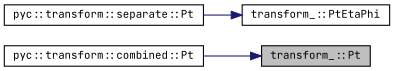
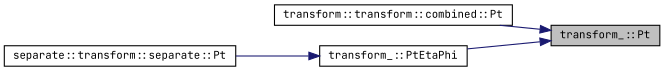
node "pyc::transform::separate::Pt": label "pyc::transform::separate::Pt" -> "separate::transform::separate::Pt"
edge "transform_::PtEtaPhi" -> "transform_::Pt": added
node "pyc::transform::combined::Pt": label "pyc::transform::combined::Pt" -> "transform::transform::combined::Pt"
